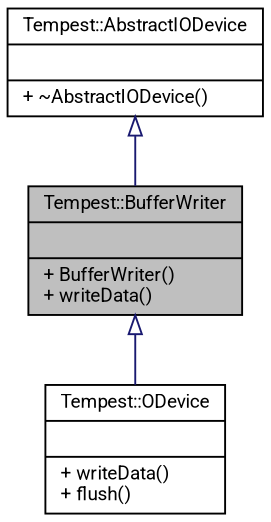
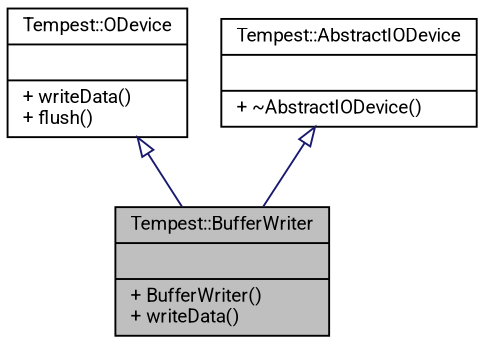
edge "Tempest::ODevice" -> "Tempest::BufferWriter": reversed
